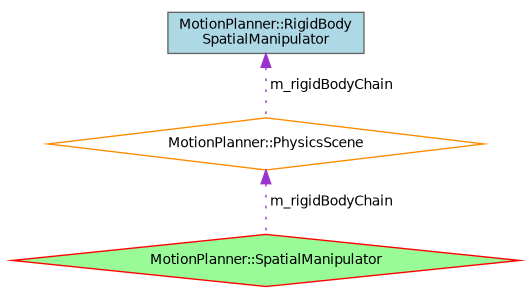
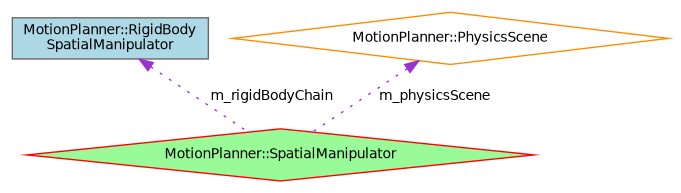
edge "MotionPlanner::PhysicsScene" -> "MotionPlanner::RigidBody SpatialManipulator": now "MotionPlanner::SpatialManipulator" -> "MotionPlanner::RigidBody SpatialManipulator"
edge "MotionPlanner::SpatialManipulator" -> "MotionPlanner::PhysicsScene": label " m_rigidBodyChain" -> " m_physicsScene"
